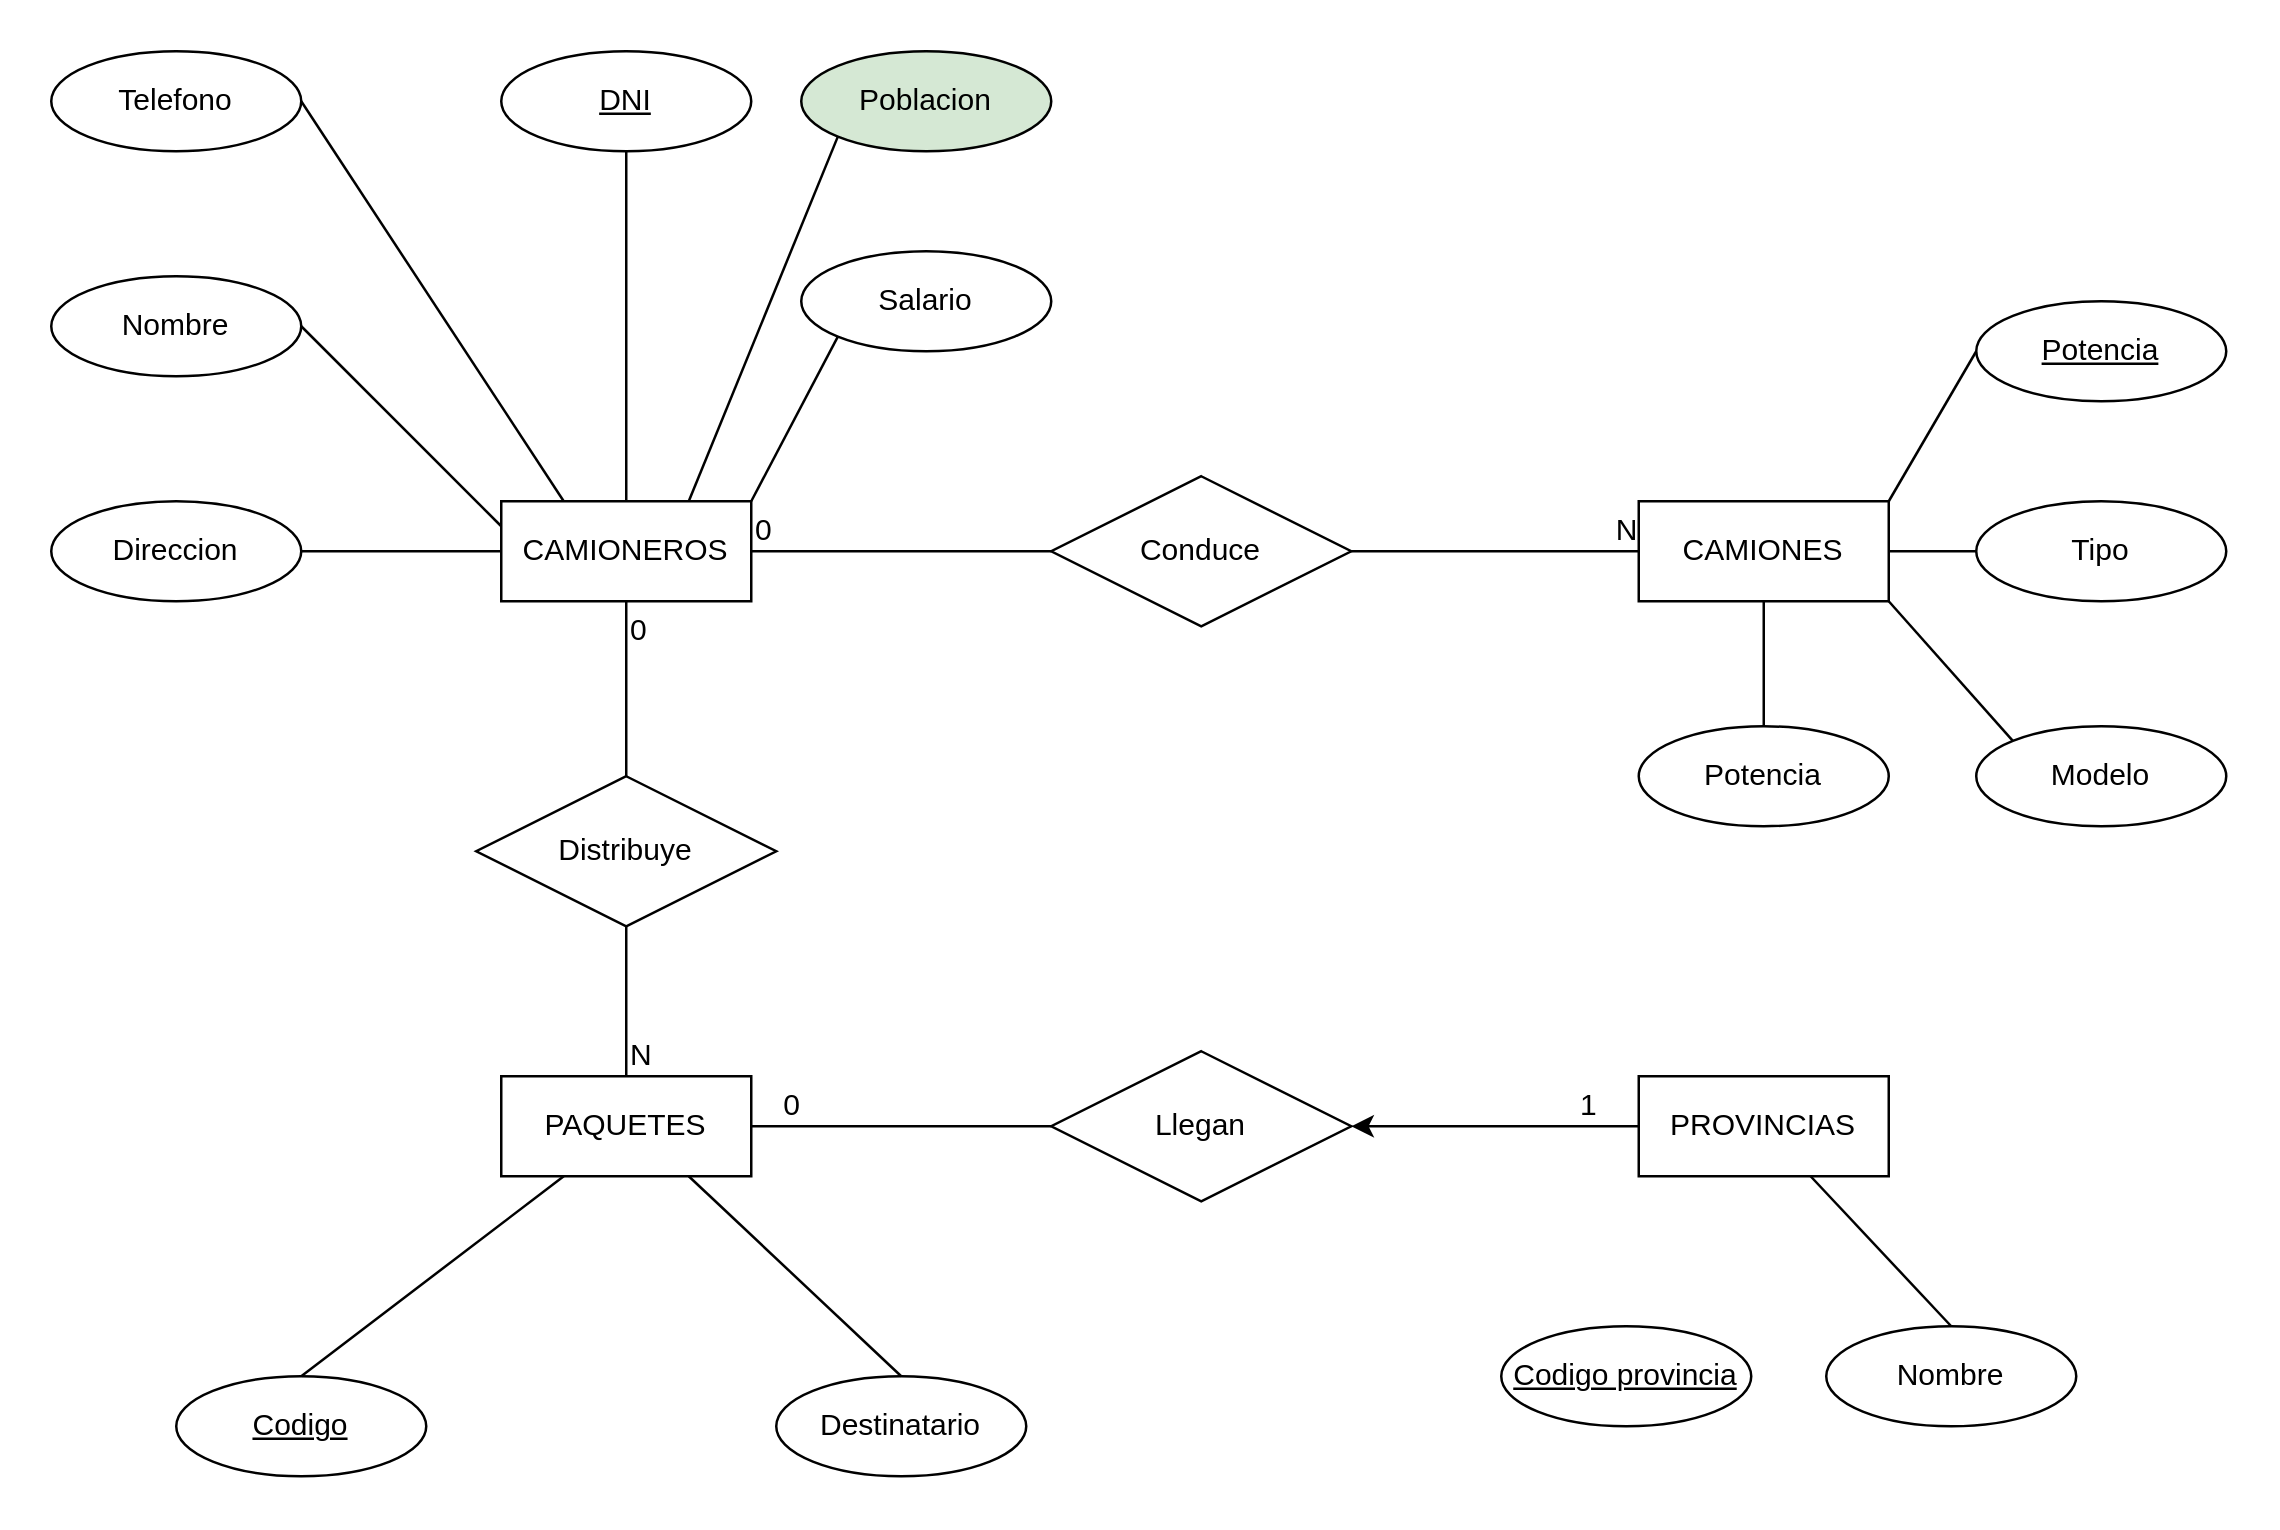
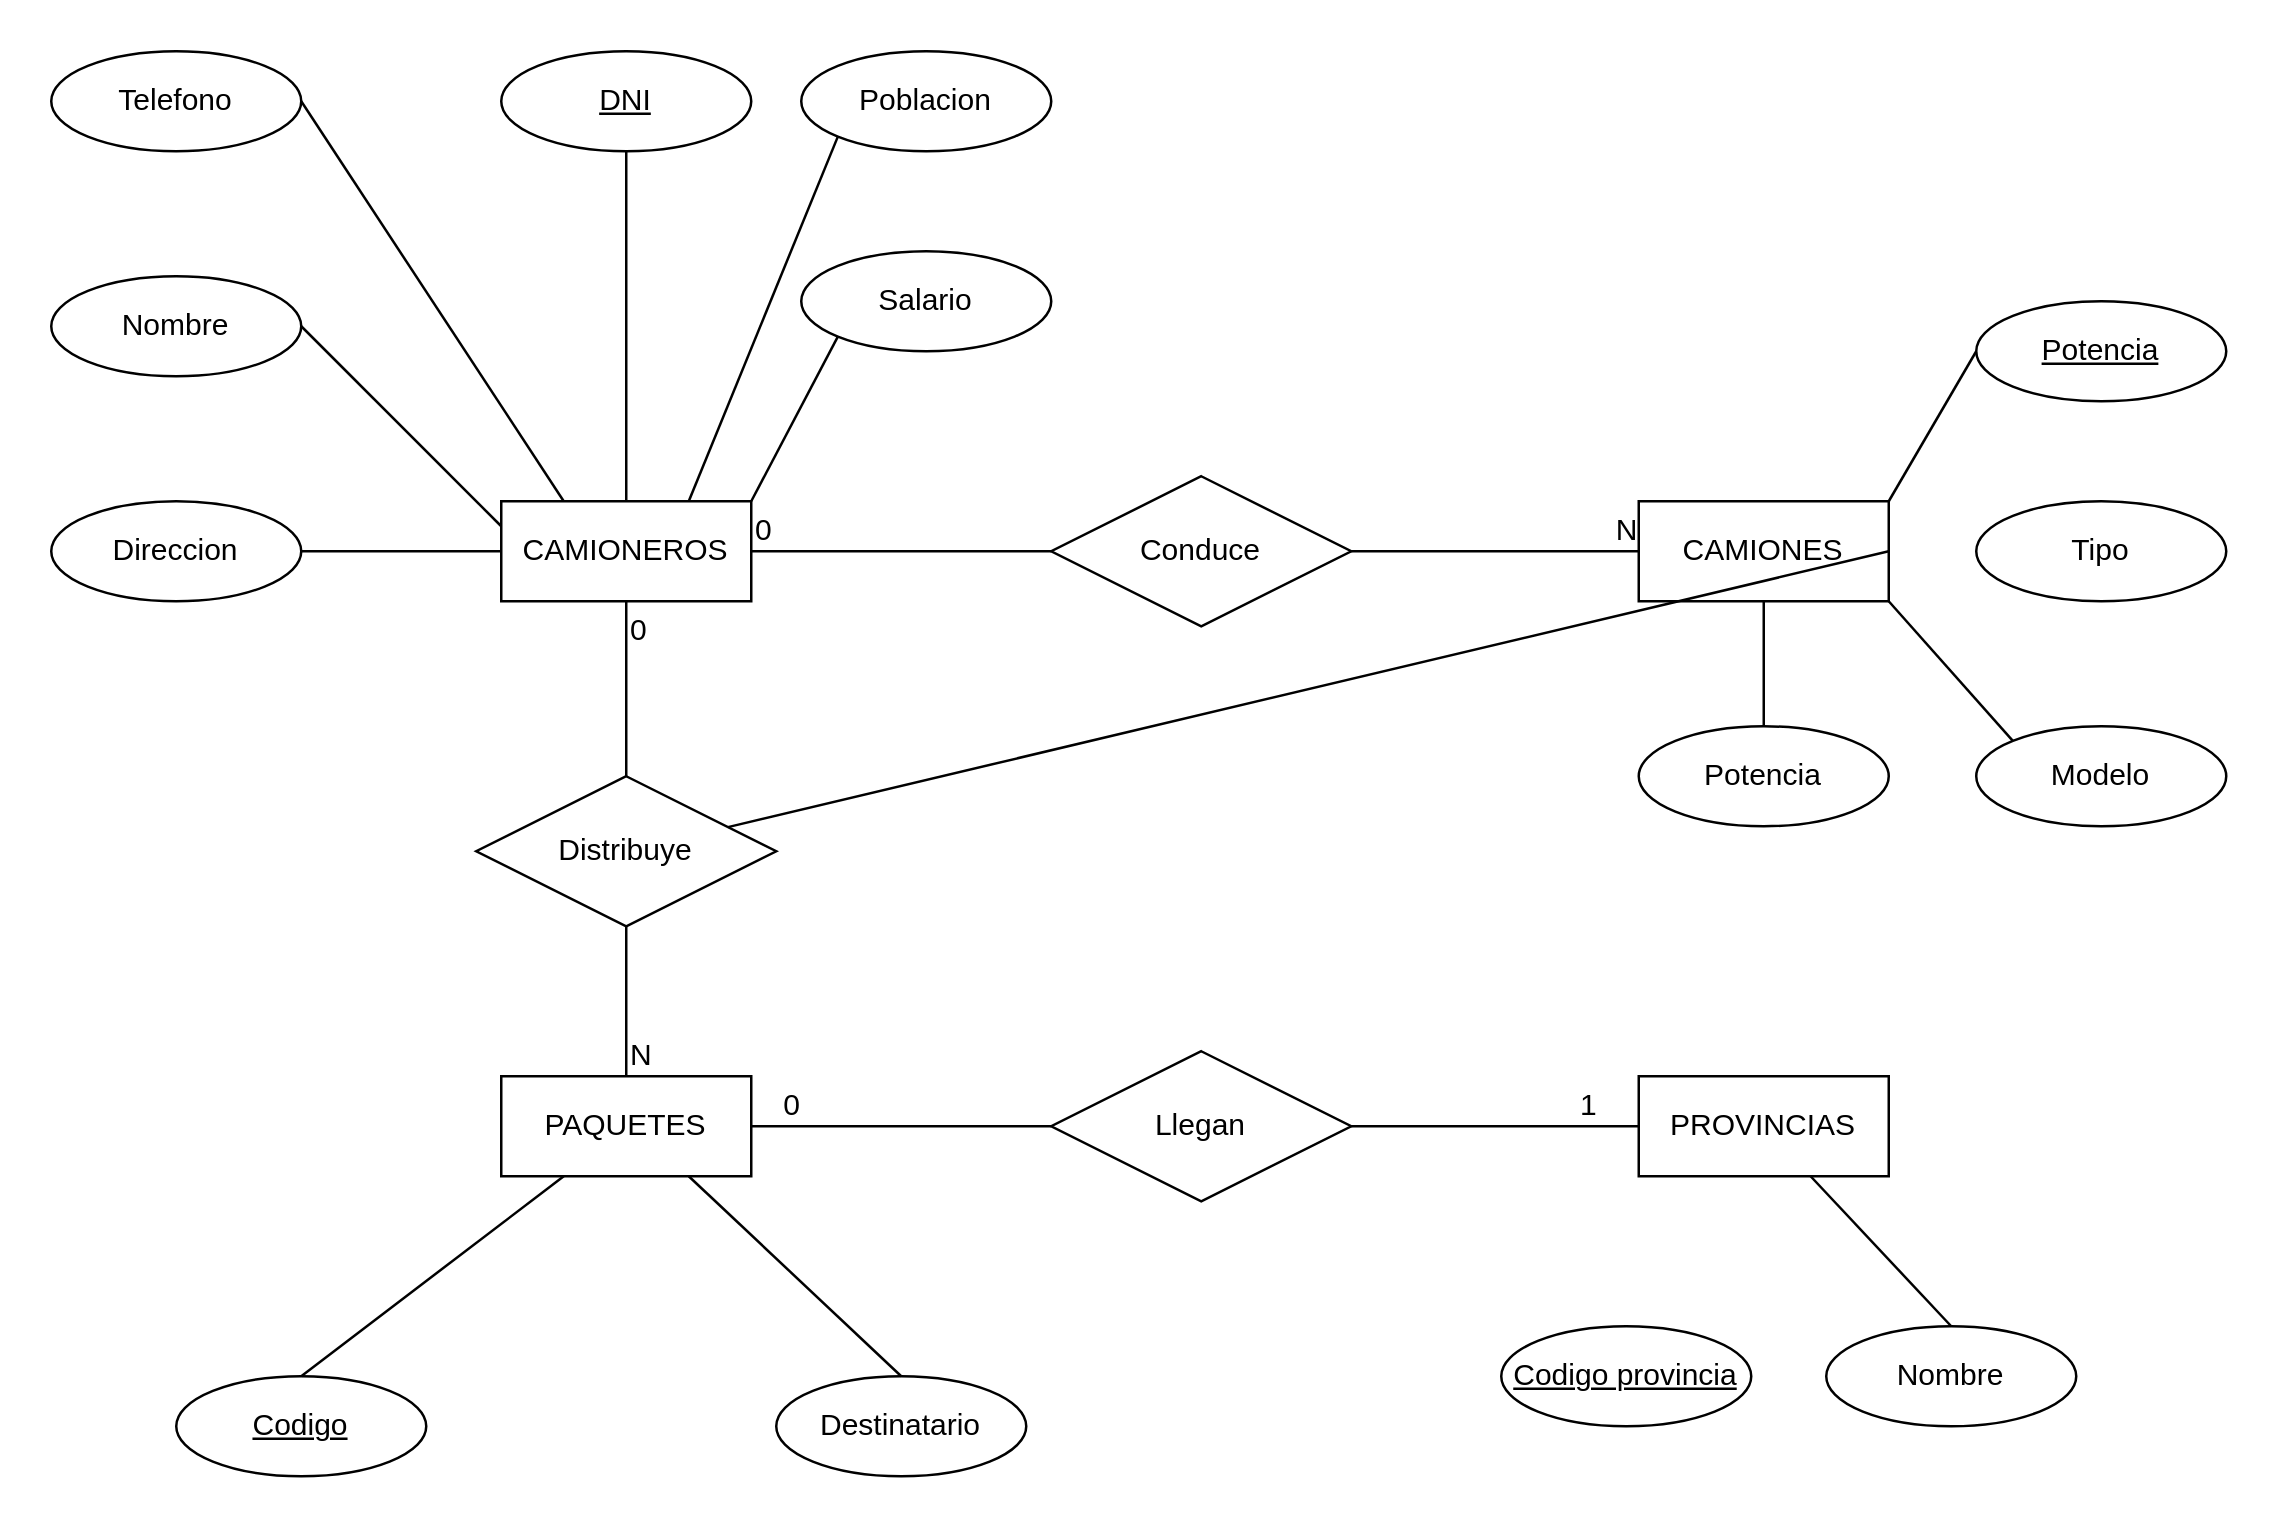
node "Poblacion": fillcolor #d5e8d4 -> #ffffff
edge "CAMIONES" -- "Tipo": now "CAMIONES" -- "Distribuye"
edge "PROVINCIAS" -> "Llegan": arrowhead classic -> none
